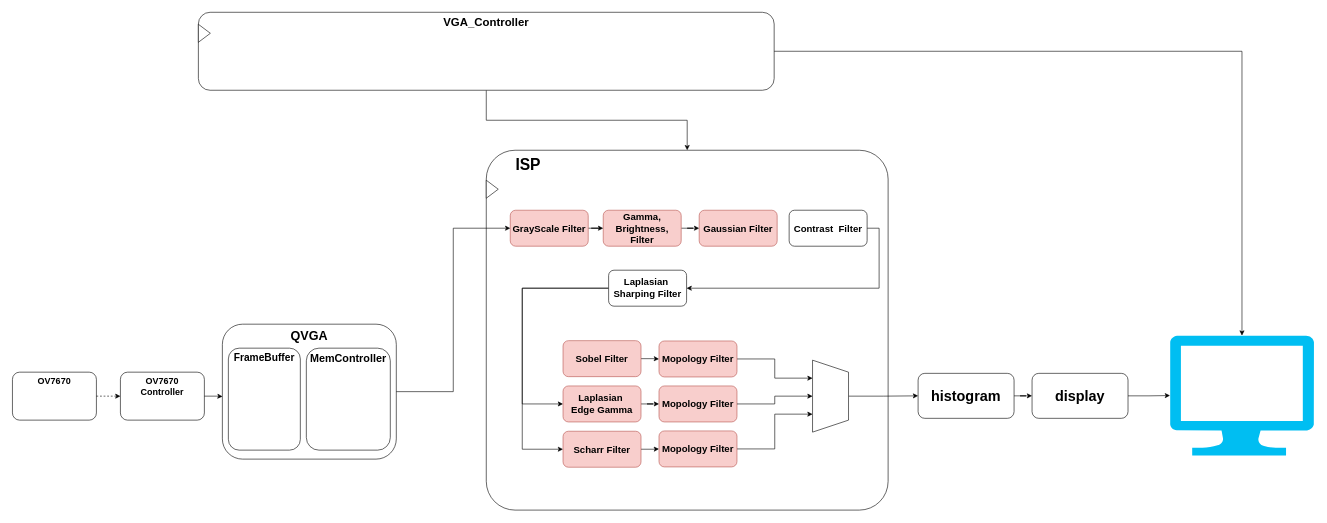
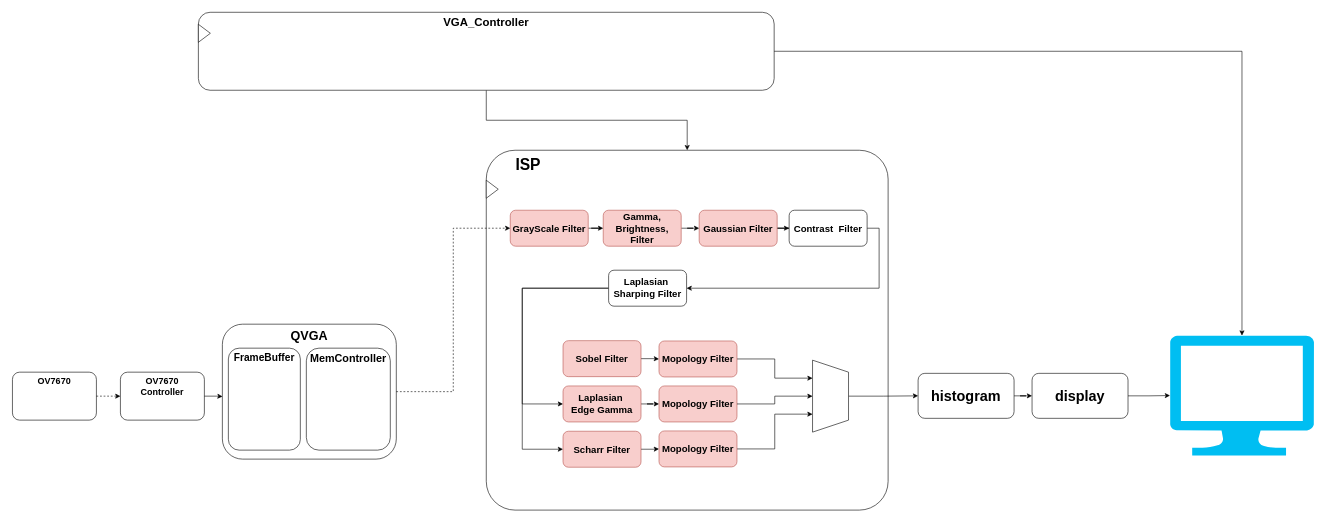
edge "Gaussian Filter" -> "Contrast Filter": added
edge "QVGA" -> "GrayScale Filter": style solid -> dashed
